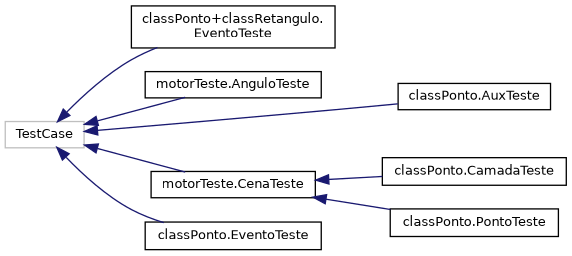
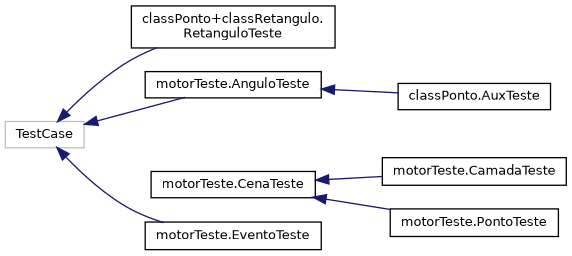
node "classPonto+classRetangulo. EventoTeste": label "classPonto+classRetangulo. EventoTeste" -> "classPonto+classRetangulo. RetanguloTeste"
edge "classPonto.AuxTeste" -> "TestCase": now "classPonto.AuxTeste" -> "motorTeste.AnguloTeste"
edge "motorTeste.CenaTeste" -> "TestCase": removed
node "classPonto.CamadaTeste": label "classPonto.CamadaTeste" -> "motorTeste.CamadaTeste"
node "classPonto.PontoTeste": label "classPonto.PontoTeste" -> "motorTeste.PontoTeste"
node "classPonto.EventoTeste": label "classPonto.EventoTeste" -> "motorTeste.EventoTeste"
